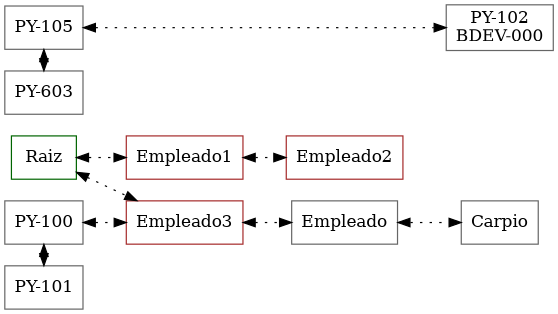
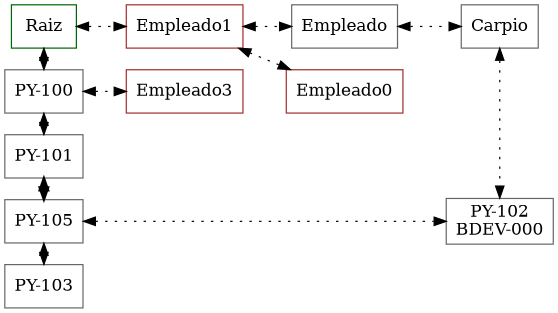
node "PY-603": label "PY-603" -> "PY-103"
edge "Carpio" -- "PY-102 BDEV-000": added
node "Empleado2": label "Empleado2" -> "Empleado0"
edge "Raiz" -- "Empleado3": now "Raiz" -- "PY-100"
edge "PY-101" -- "PY-105": added
edge "Empleado3" -- "Empleado": now "Empleado1" -- "Empleado"
